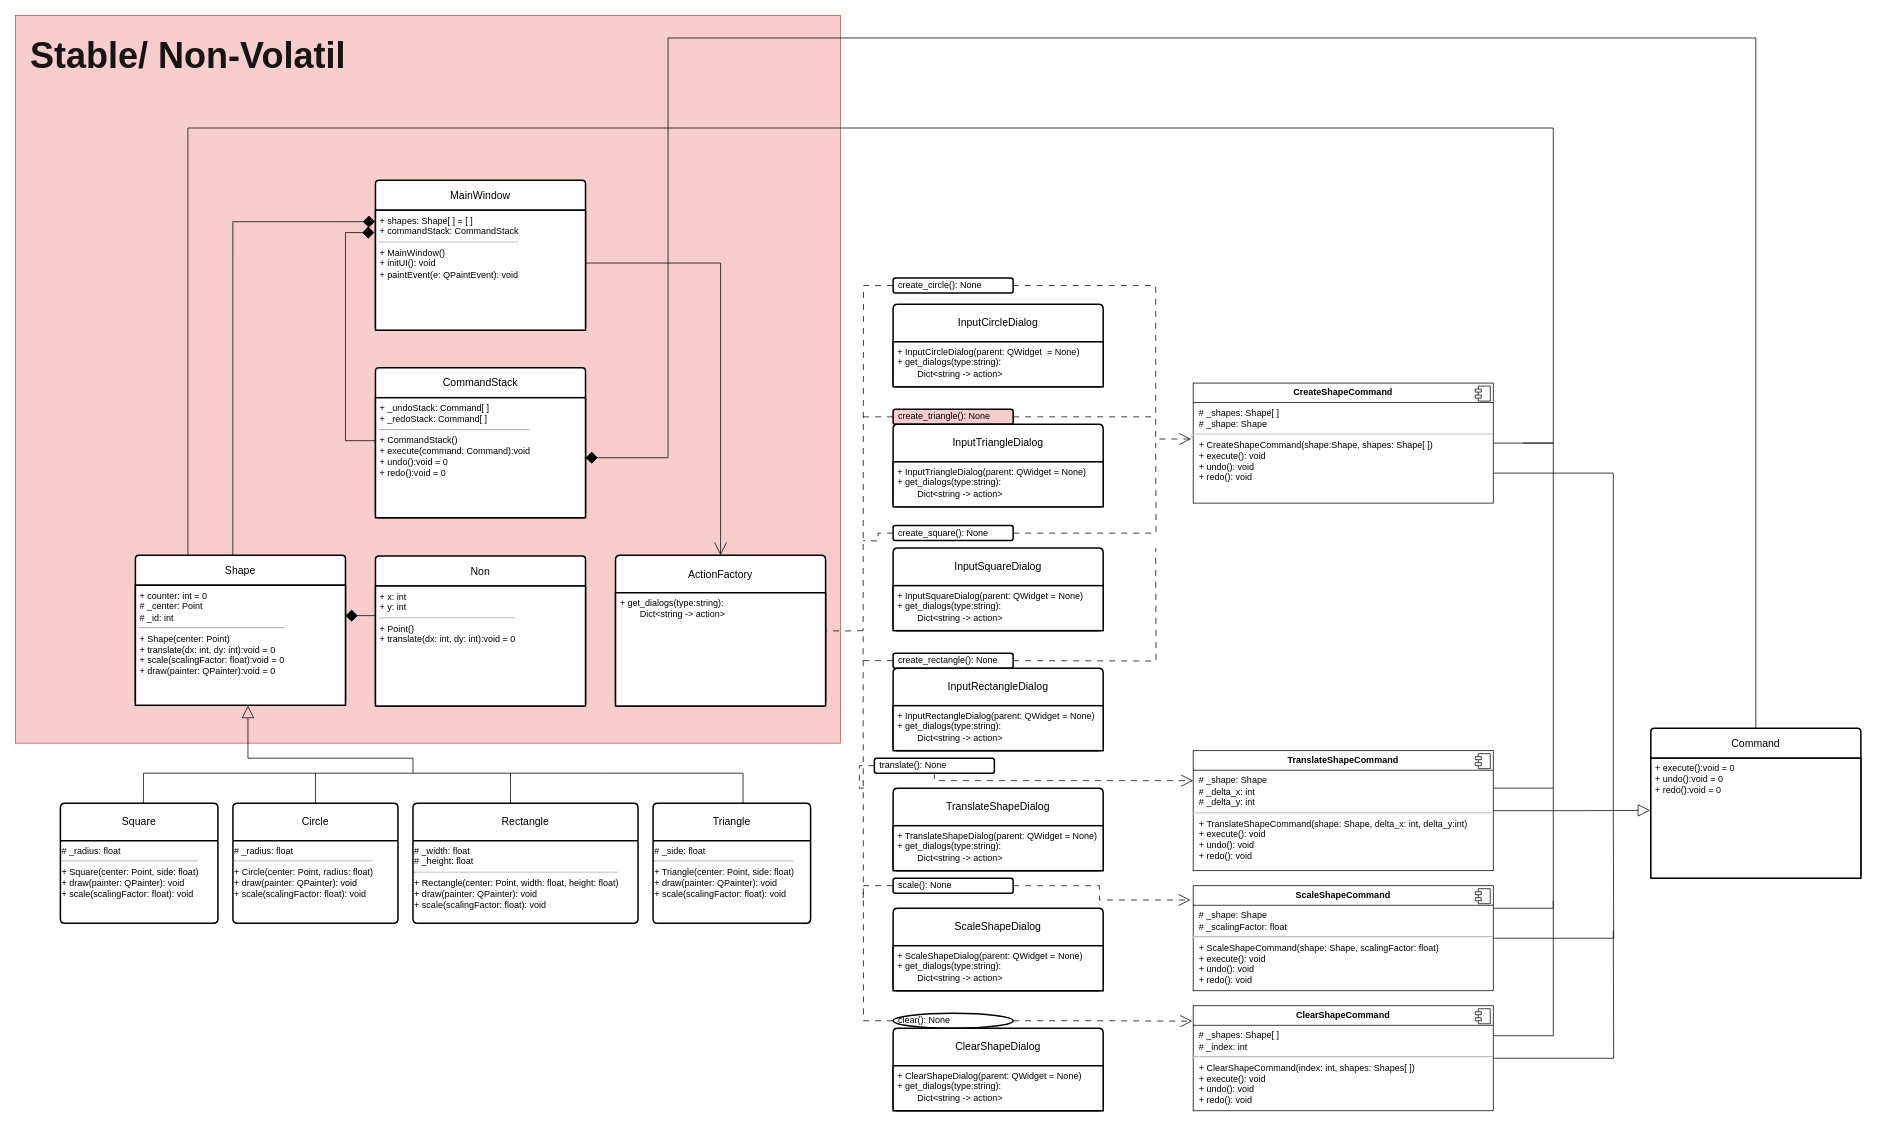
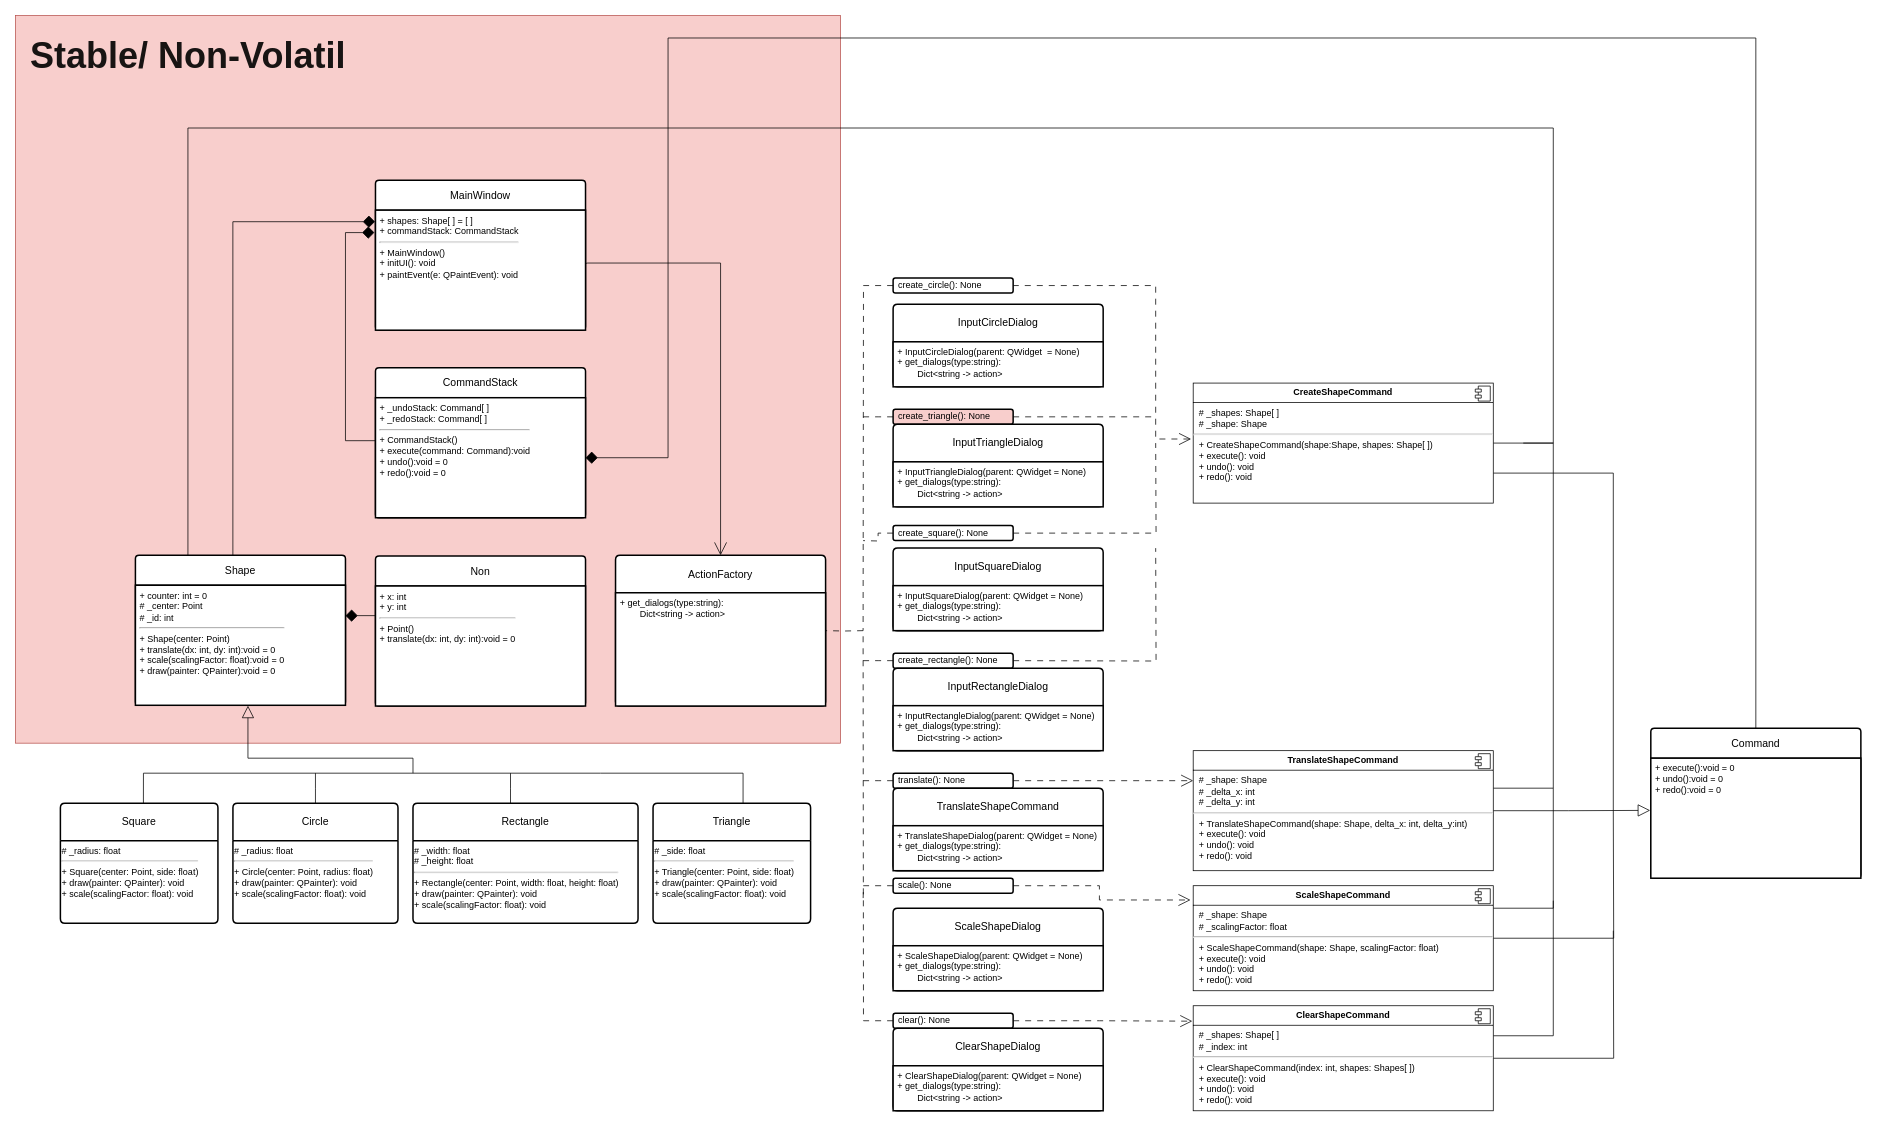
node "translate(): None": moved (934, 765) -> (953, 780)
node "TranslateShapeDialog": label "TranslateShapeDialog" -> "TranslateShapeCommand"
node "clear(): None": shape ellipse -> rounded rectangle
